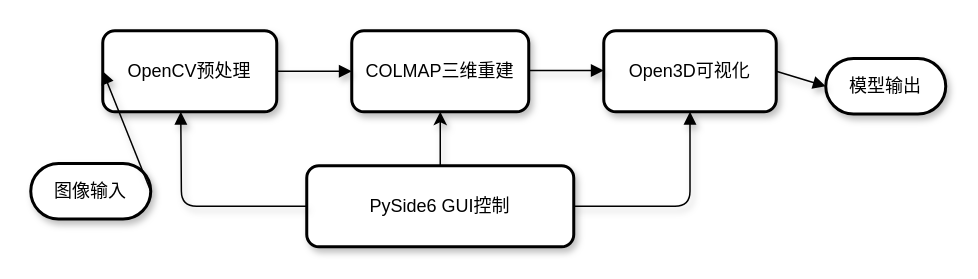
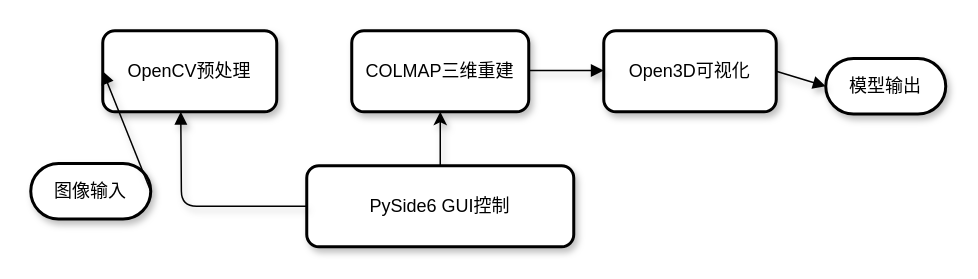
edge "OpenCV预处理" -> "COLMAP三维重建": removed
edge "PySide6 GUI控制" -> "Open3D可视化": removed
